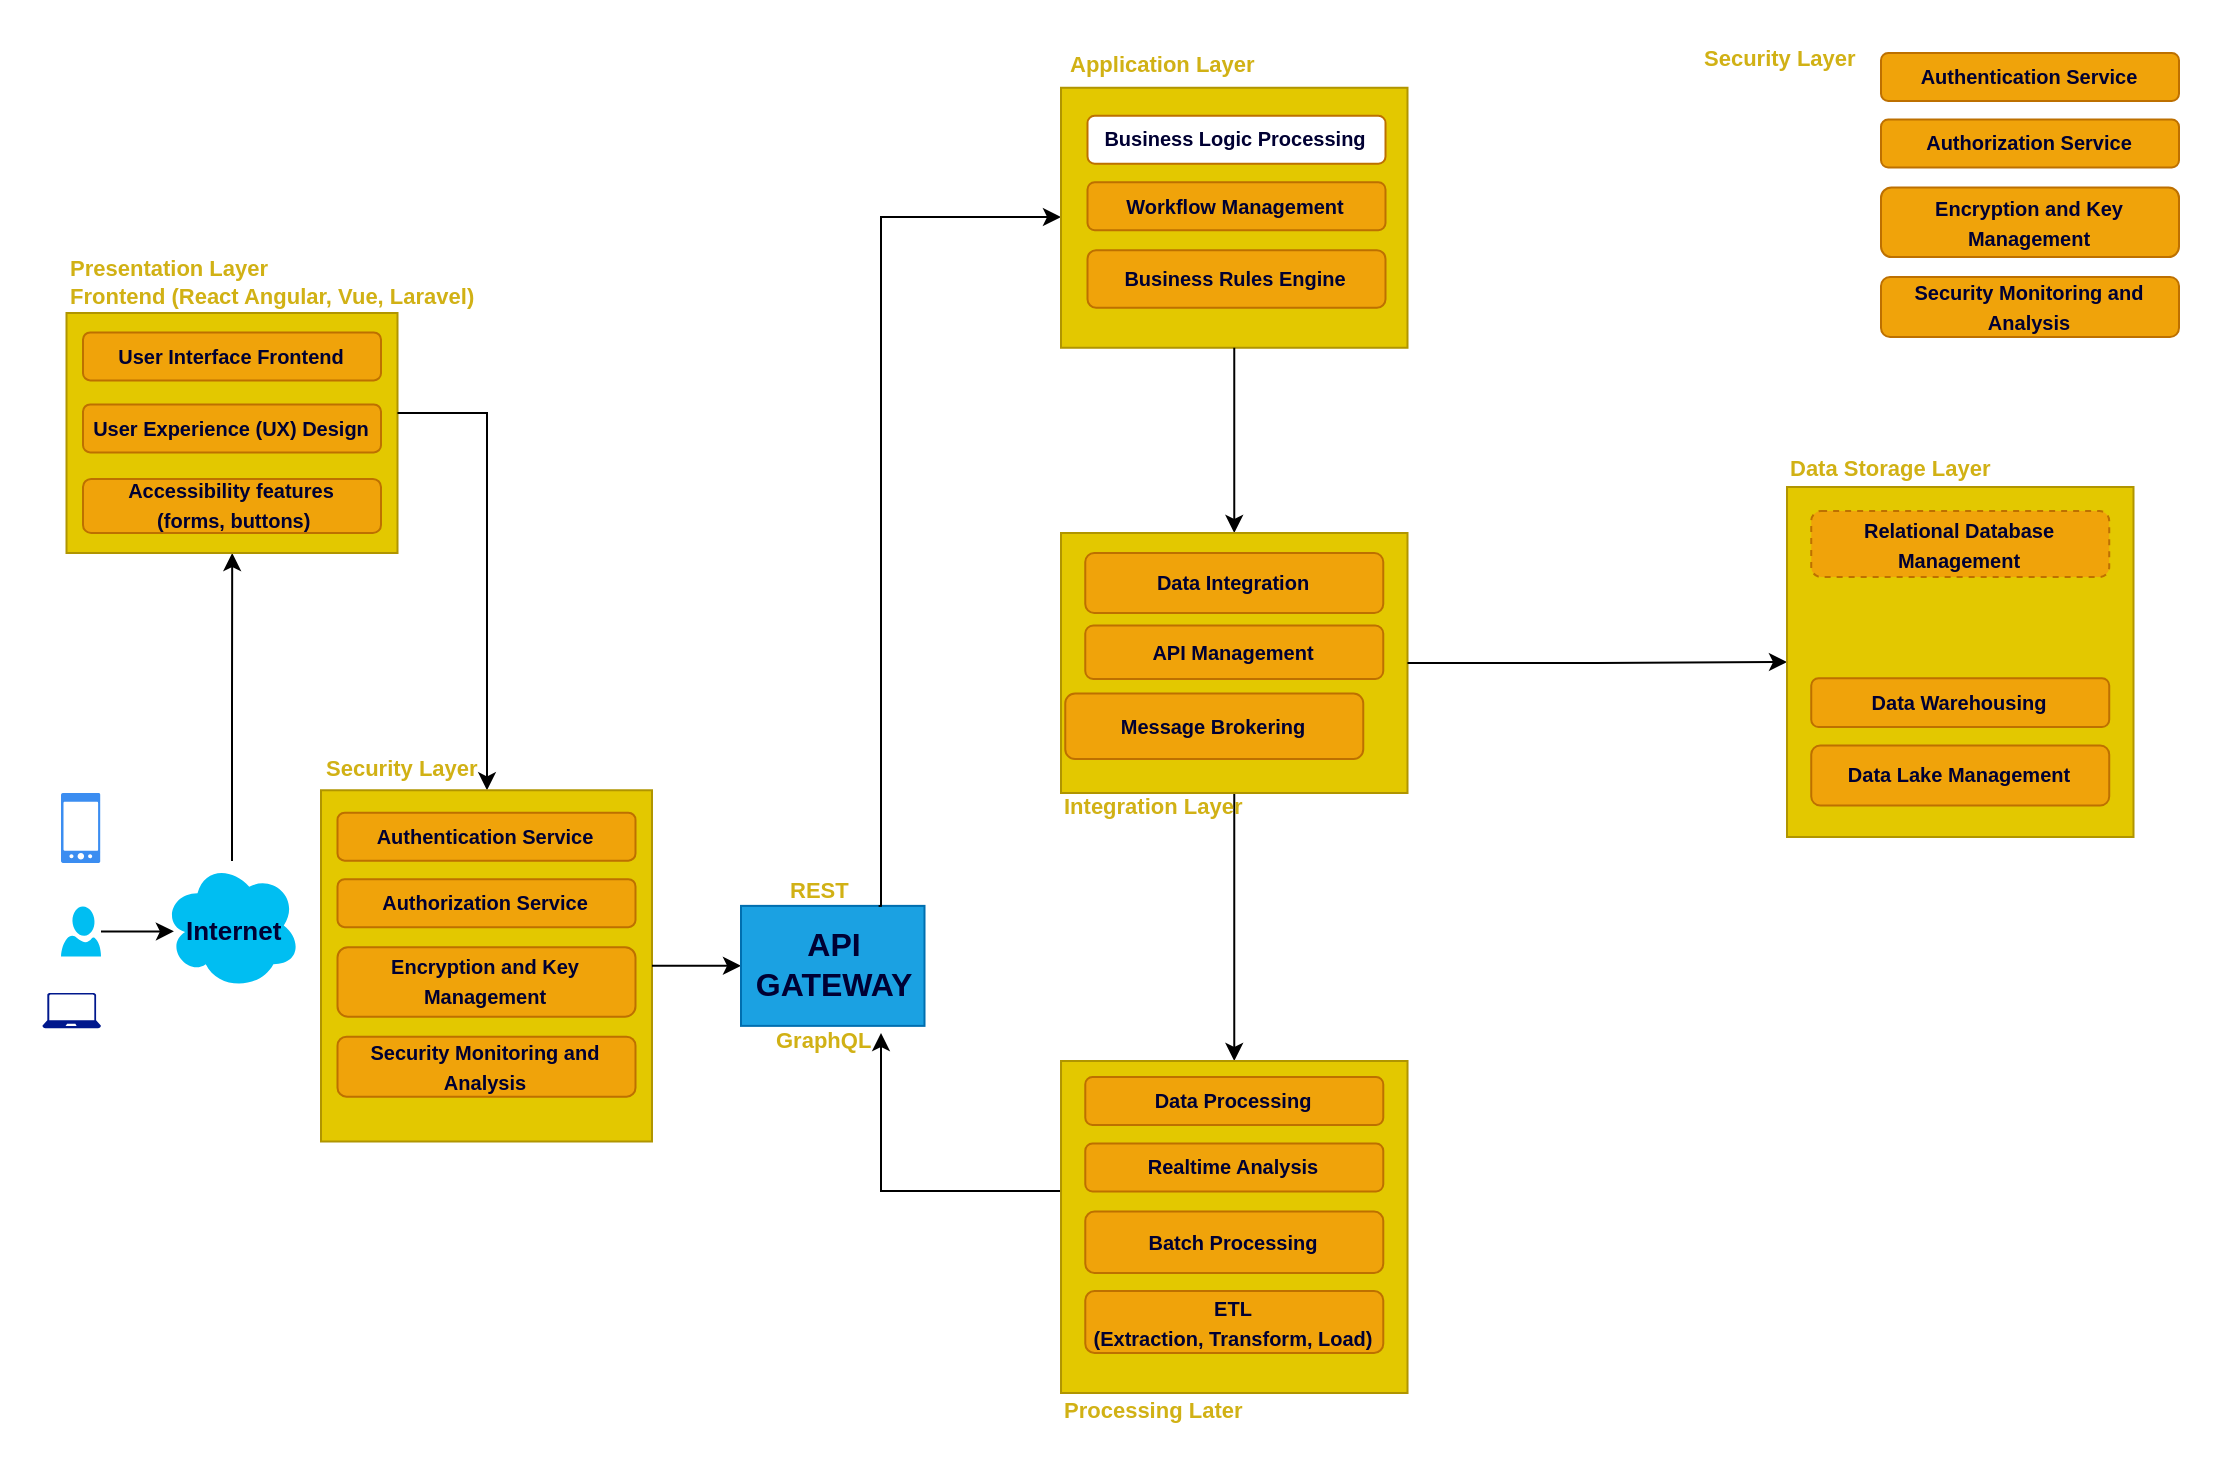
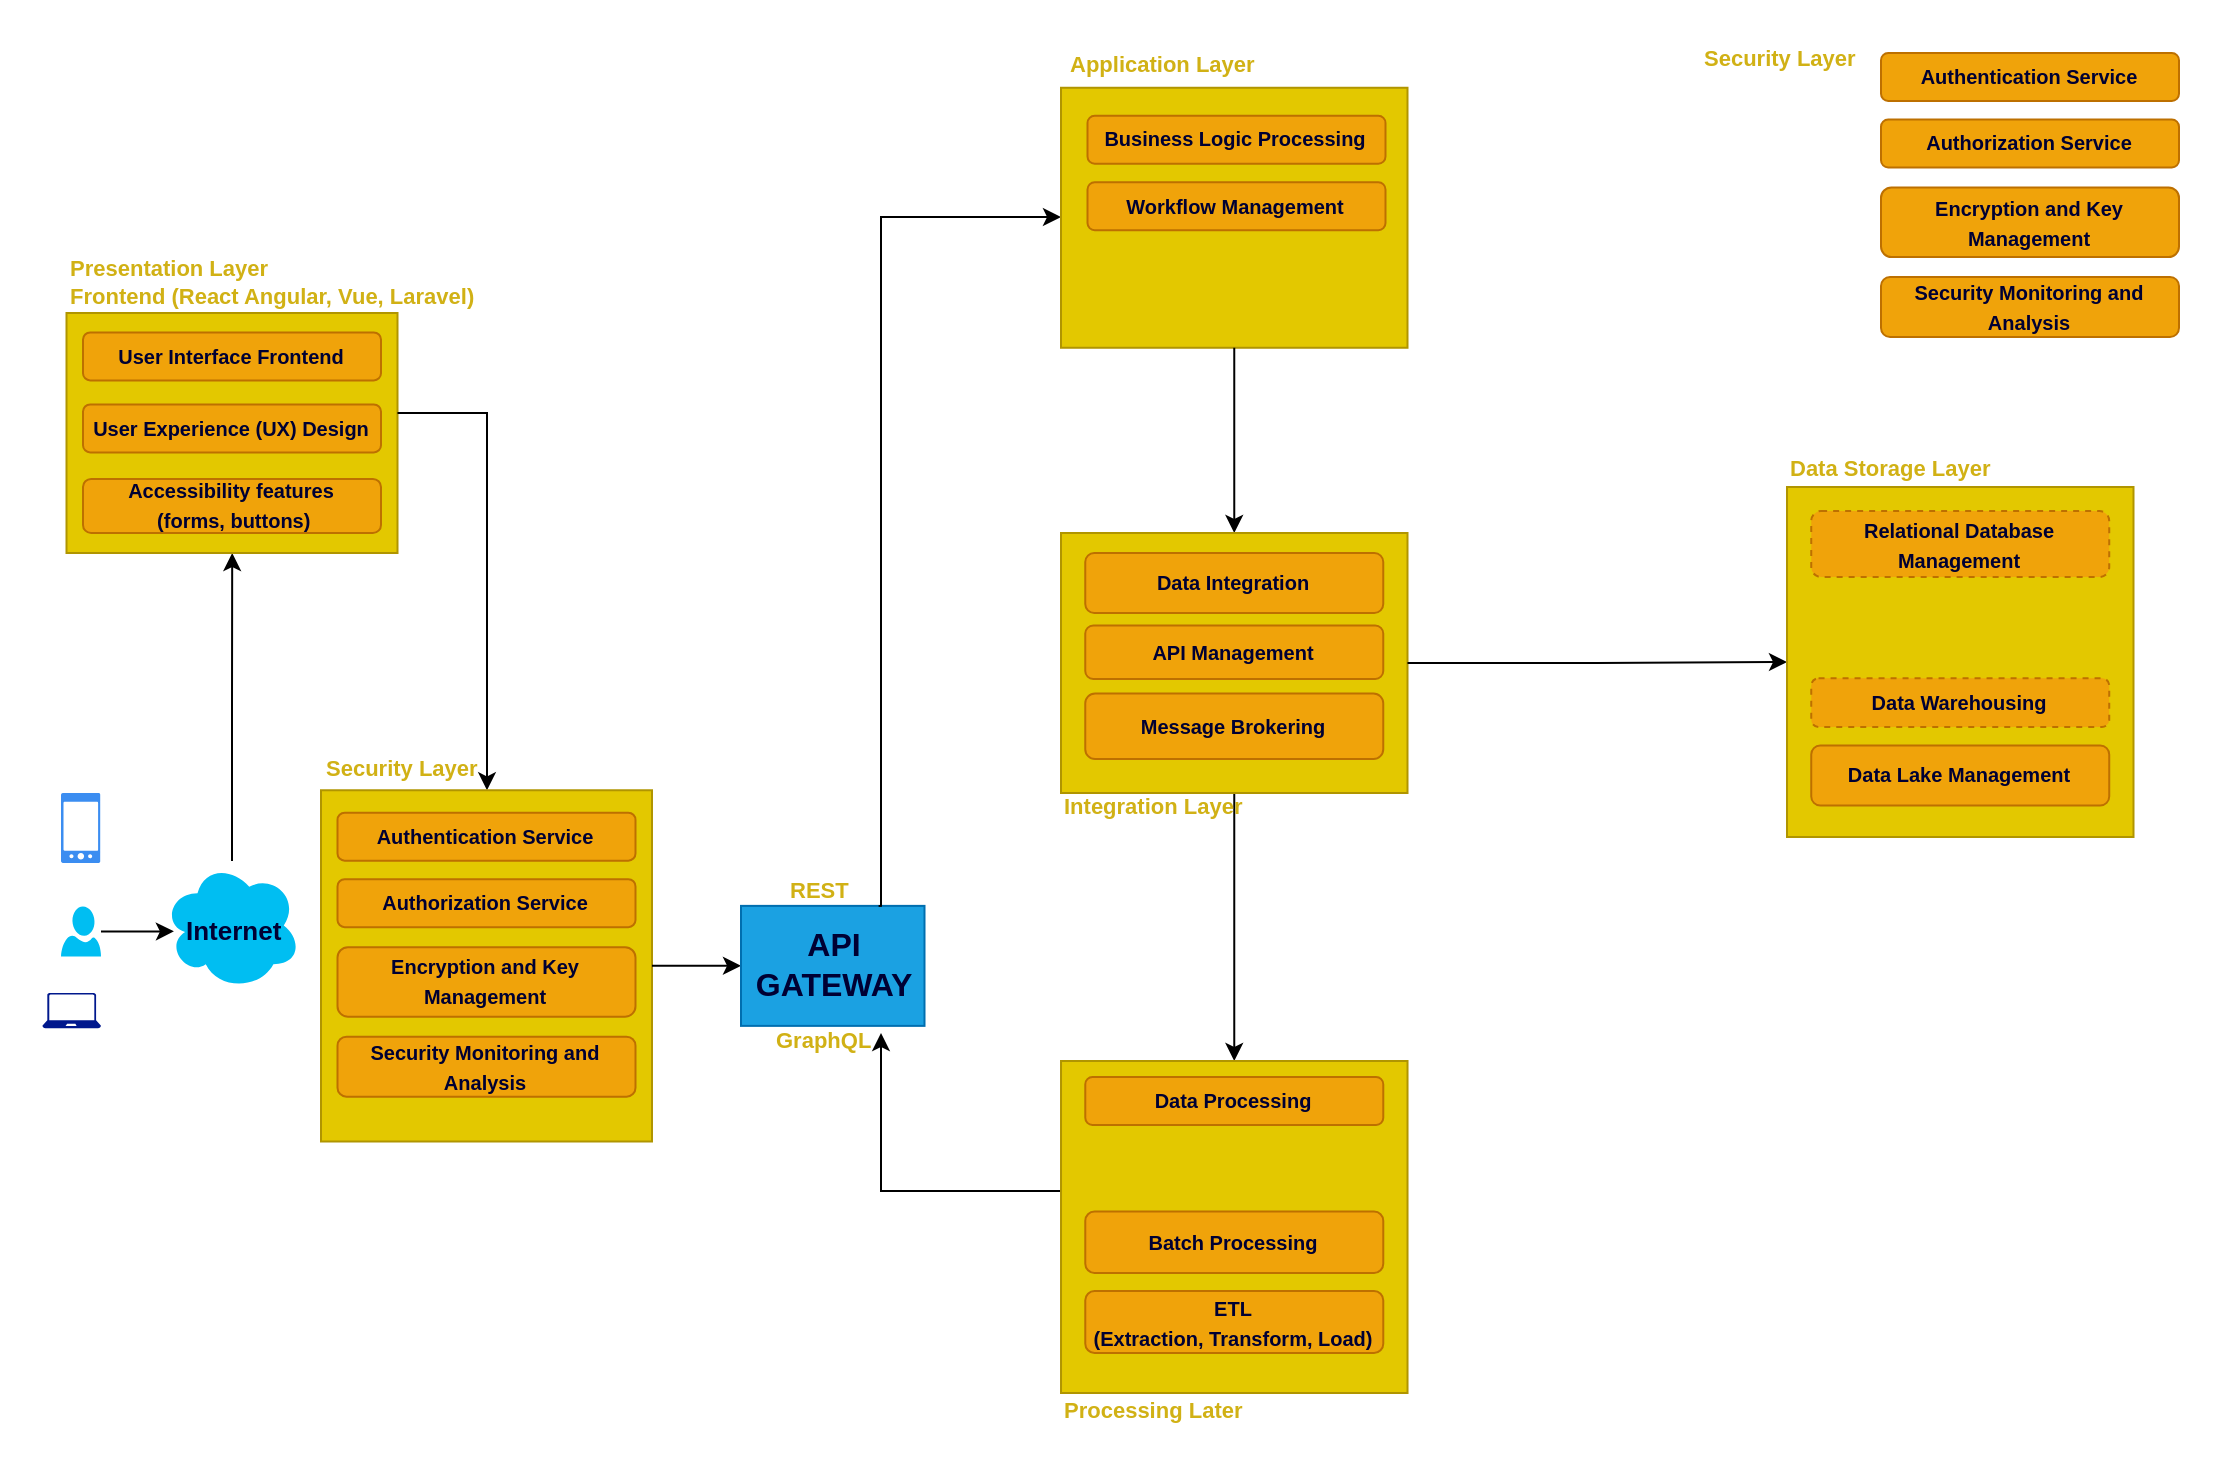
node "Business Logic Processing": fillcolor #ffffff -> #f0a30a
node "Business Rules Engine": removed
node "Data Warehousing": style solid -> dashed
node "Message Brokering": moved (1214, 726) -> (1234, 726)
node "Realtime Analysis": removed
